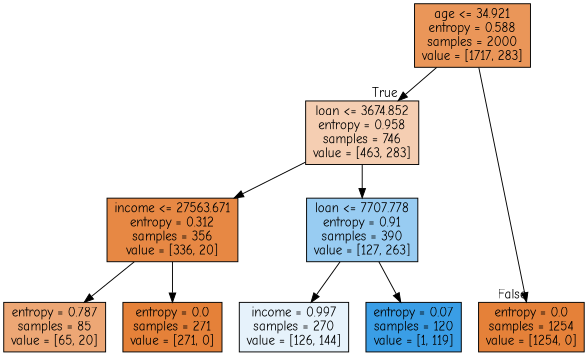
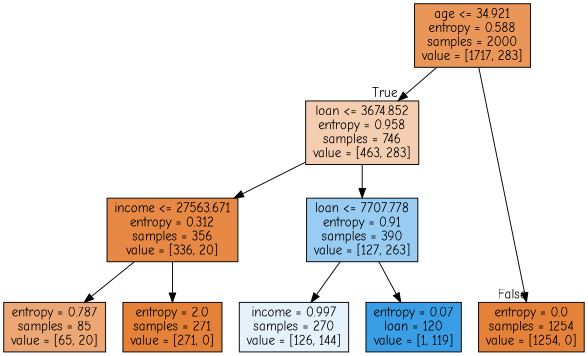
node "entropy = 0.0 samples = 271 value = [271, 0]": label "entropy = 0.0 samples = 271 value = [271, 0]" -> "entropy = 2.0 samples = 271 value = [271, 0]"
node "entropy = 0.07 samples = 120 value = [1, 119]": label "entropy = 0.07 samples = 120 value = [1, 119]" -> "entropy = 0.07 loan = 120 value = [1, 119]"
